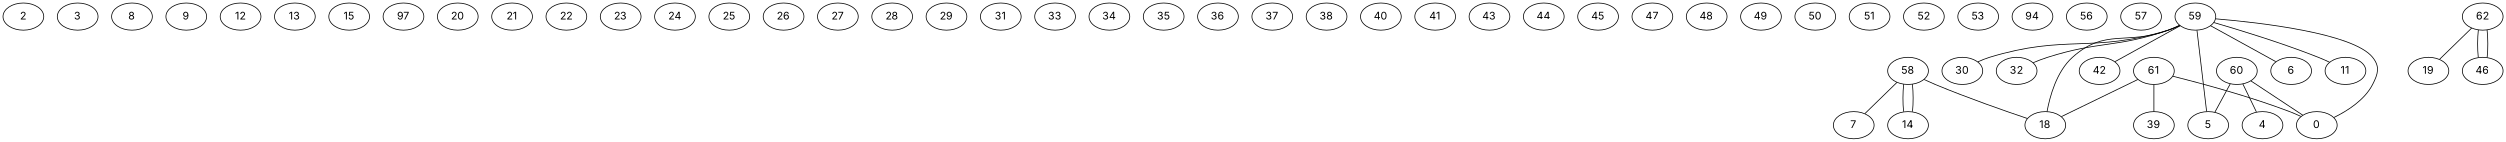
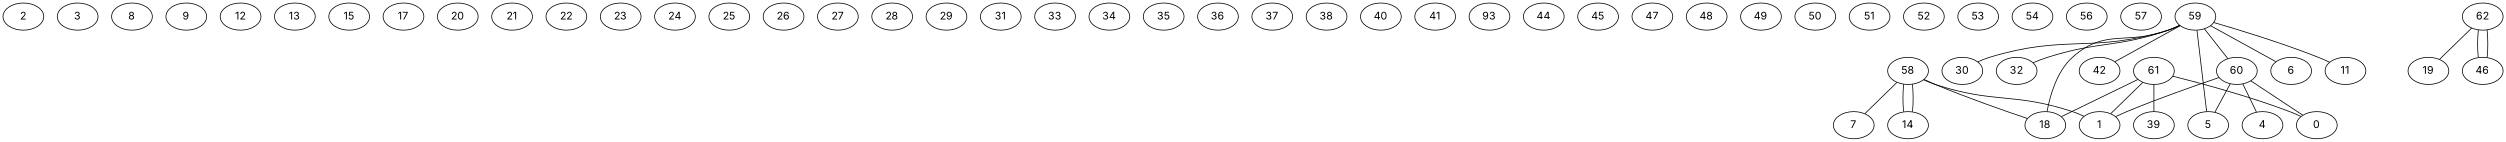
node "97": label "97" -> "17"
node "43": label "43" -> "93"
node "94": label "94" -> "54"
edge "59" -- "0": now "59" -- "60"
node "1": added
